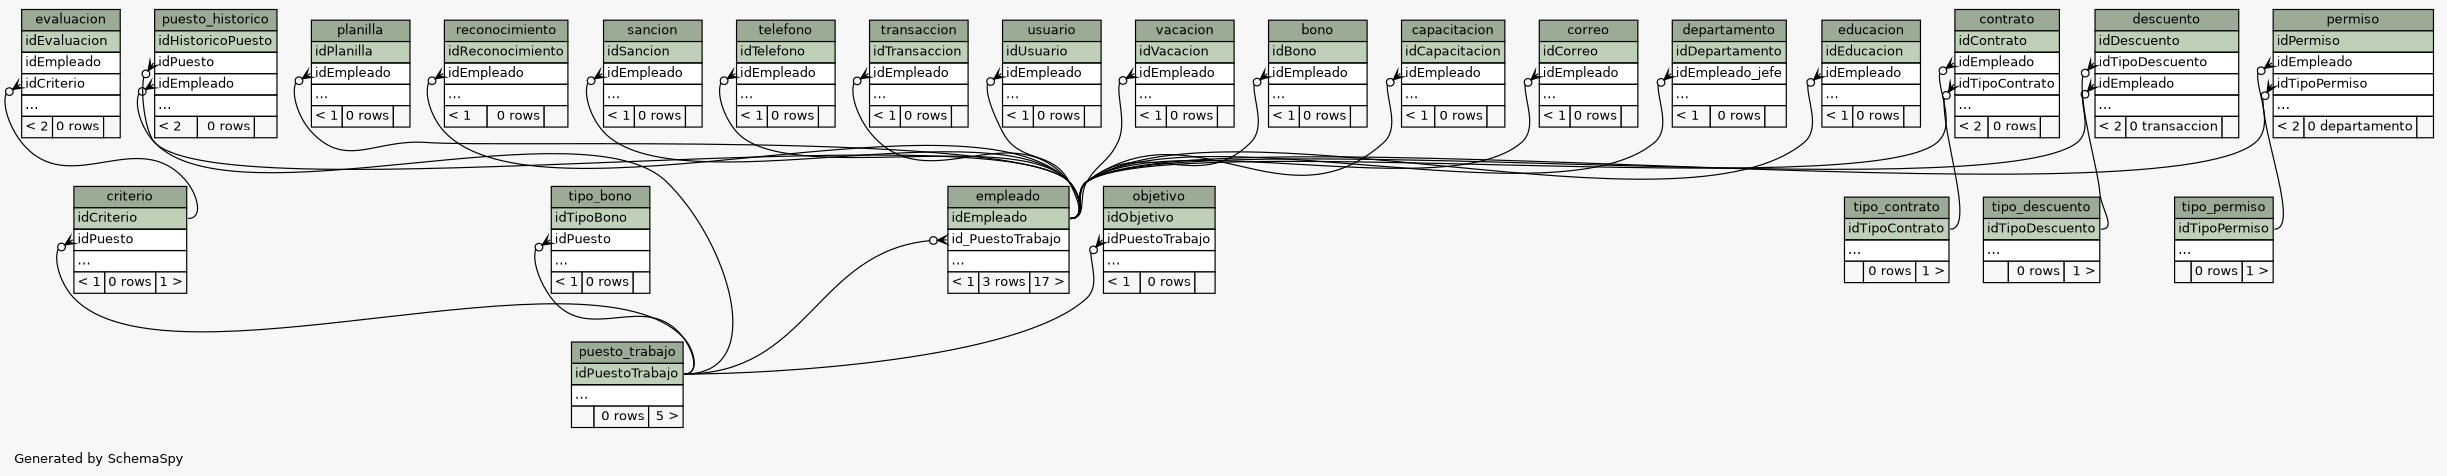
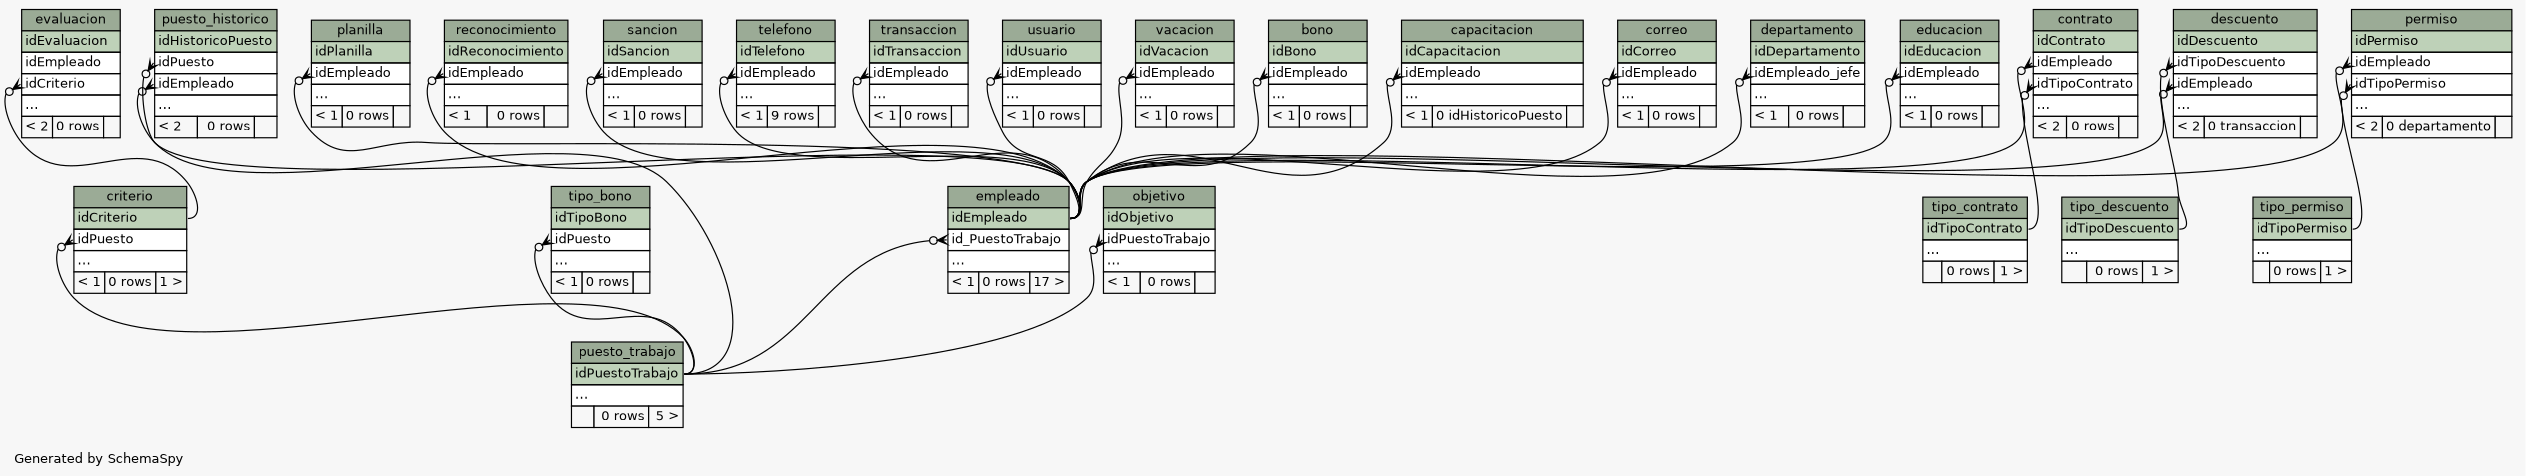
node "telefono": text "0 rows" -> "9 rows"
node "capacitacion": text "0 rows" -> "0 idHistoricoPuesto"
node "empleado": text "3 rows" -> "0 rows"
